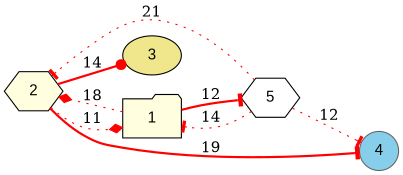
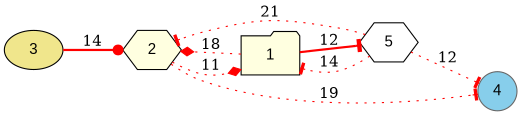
edge "2" -> "3": reversed
edge "2" -> "4": style bold -> dotted
